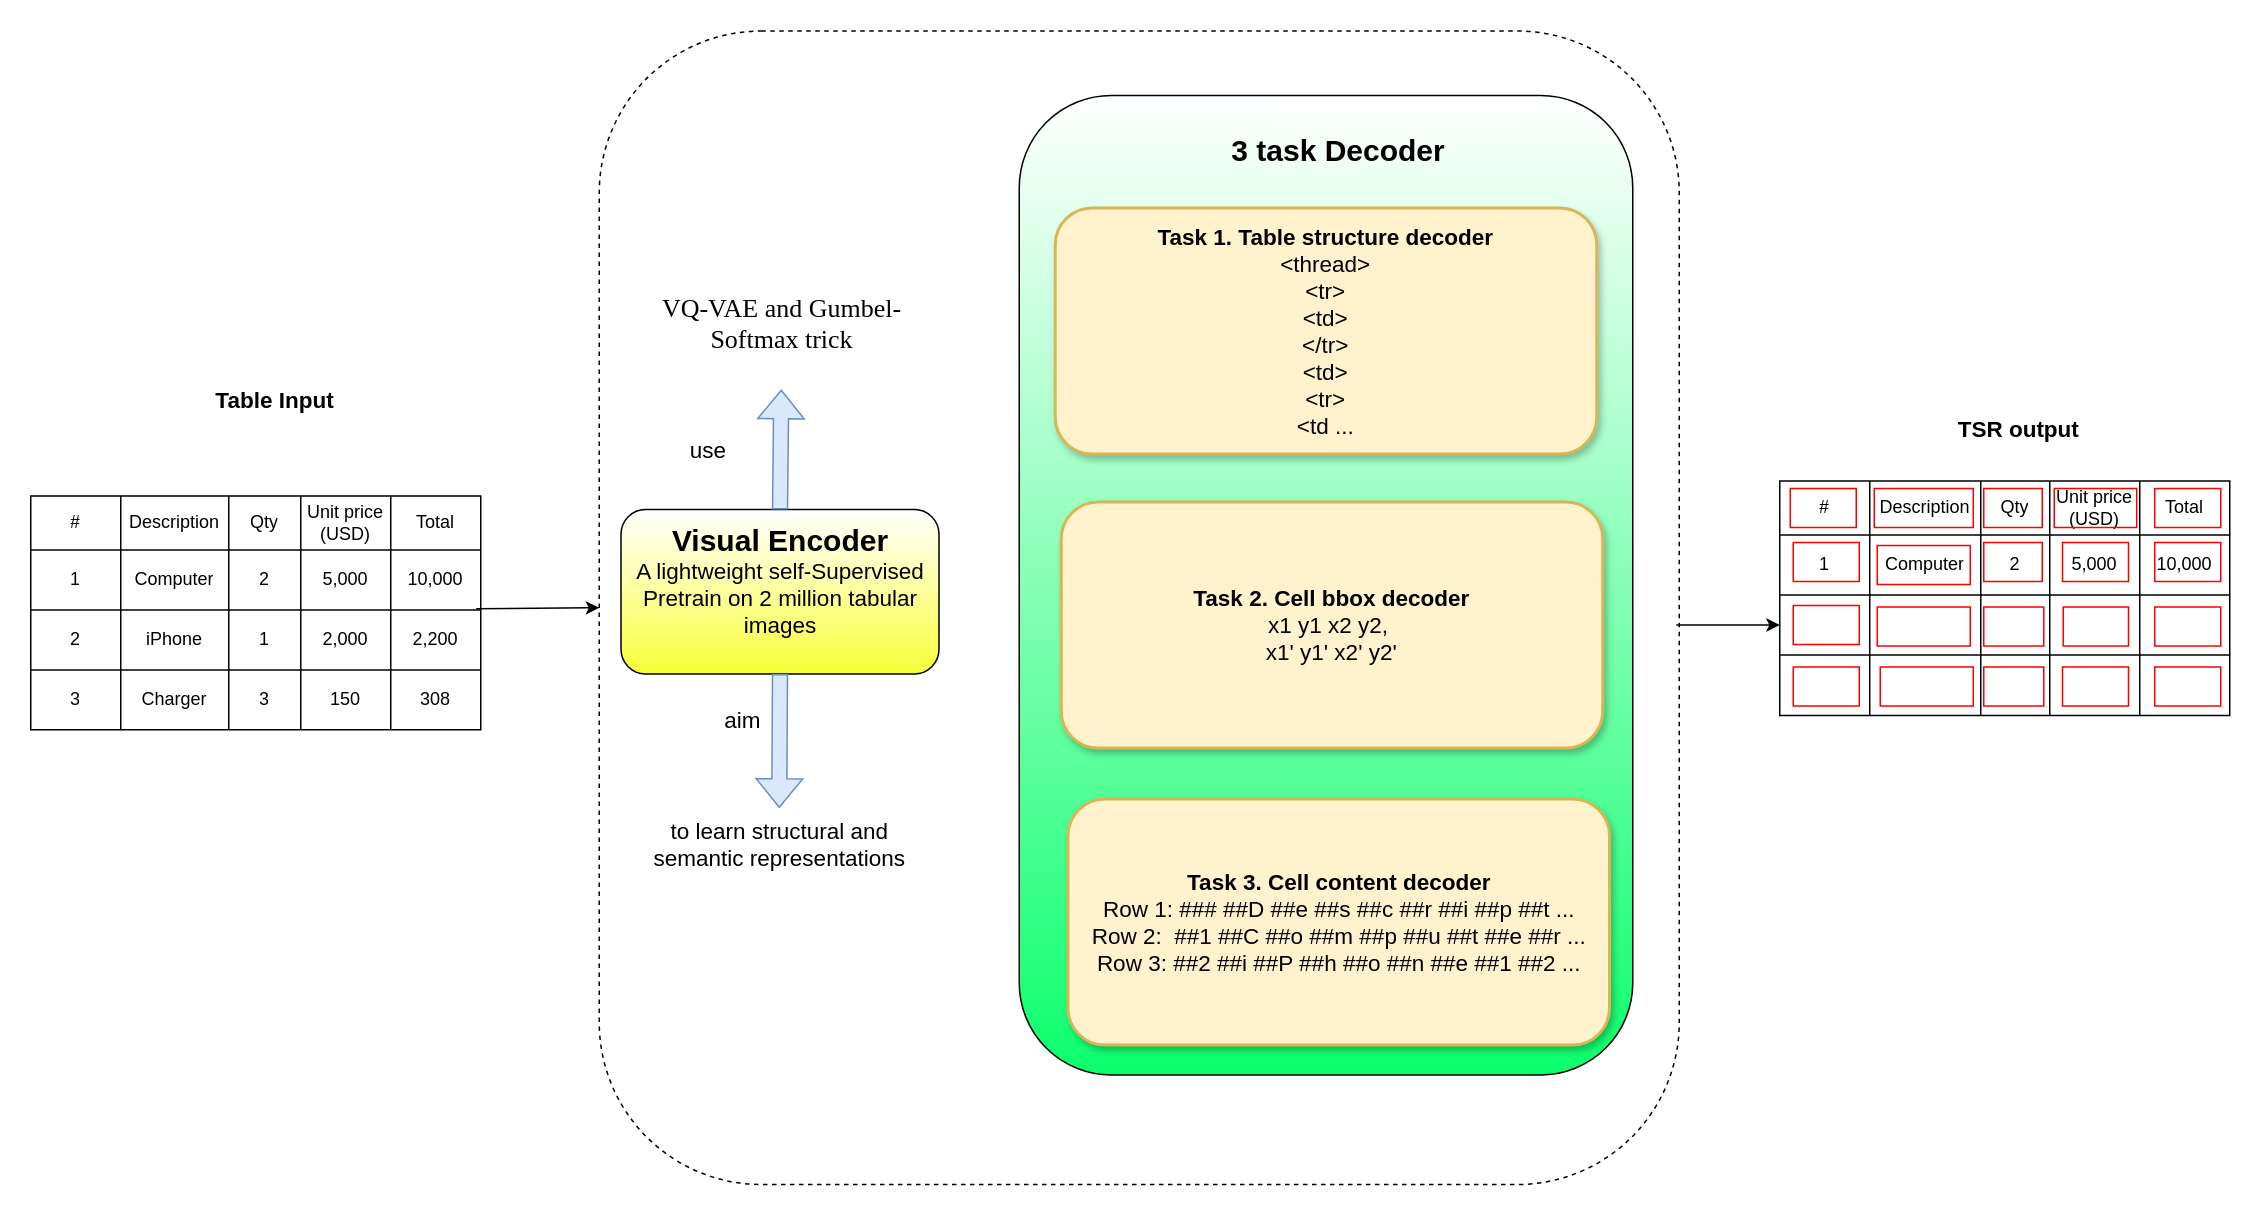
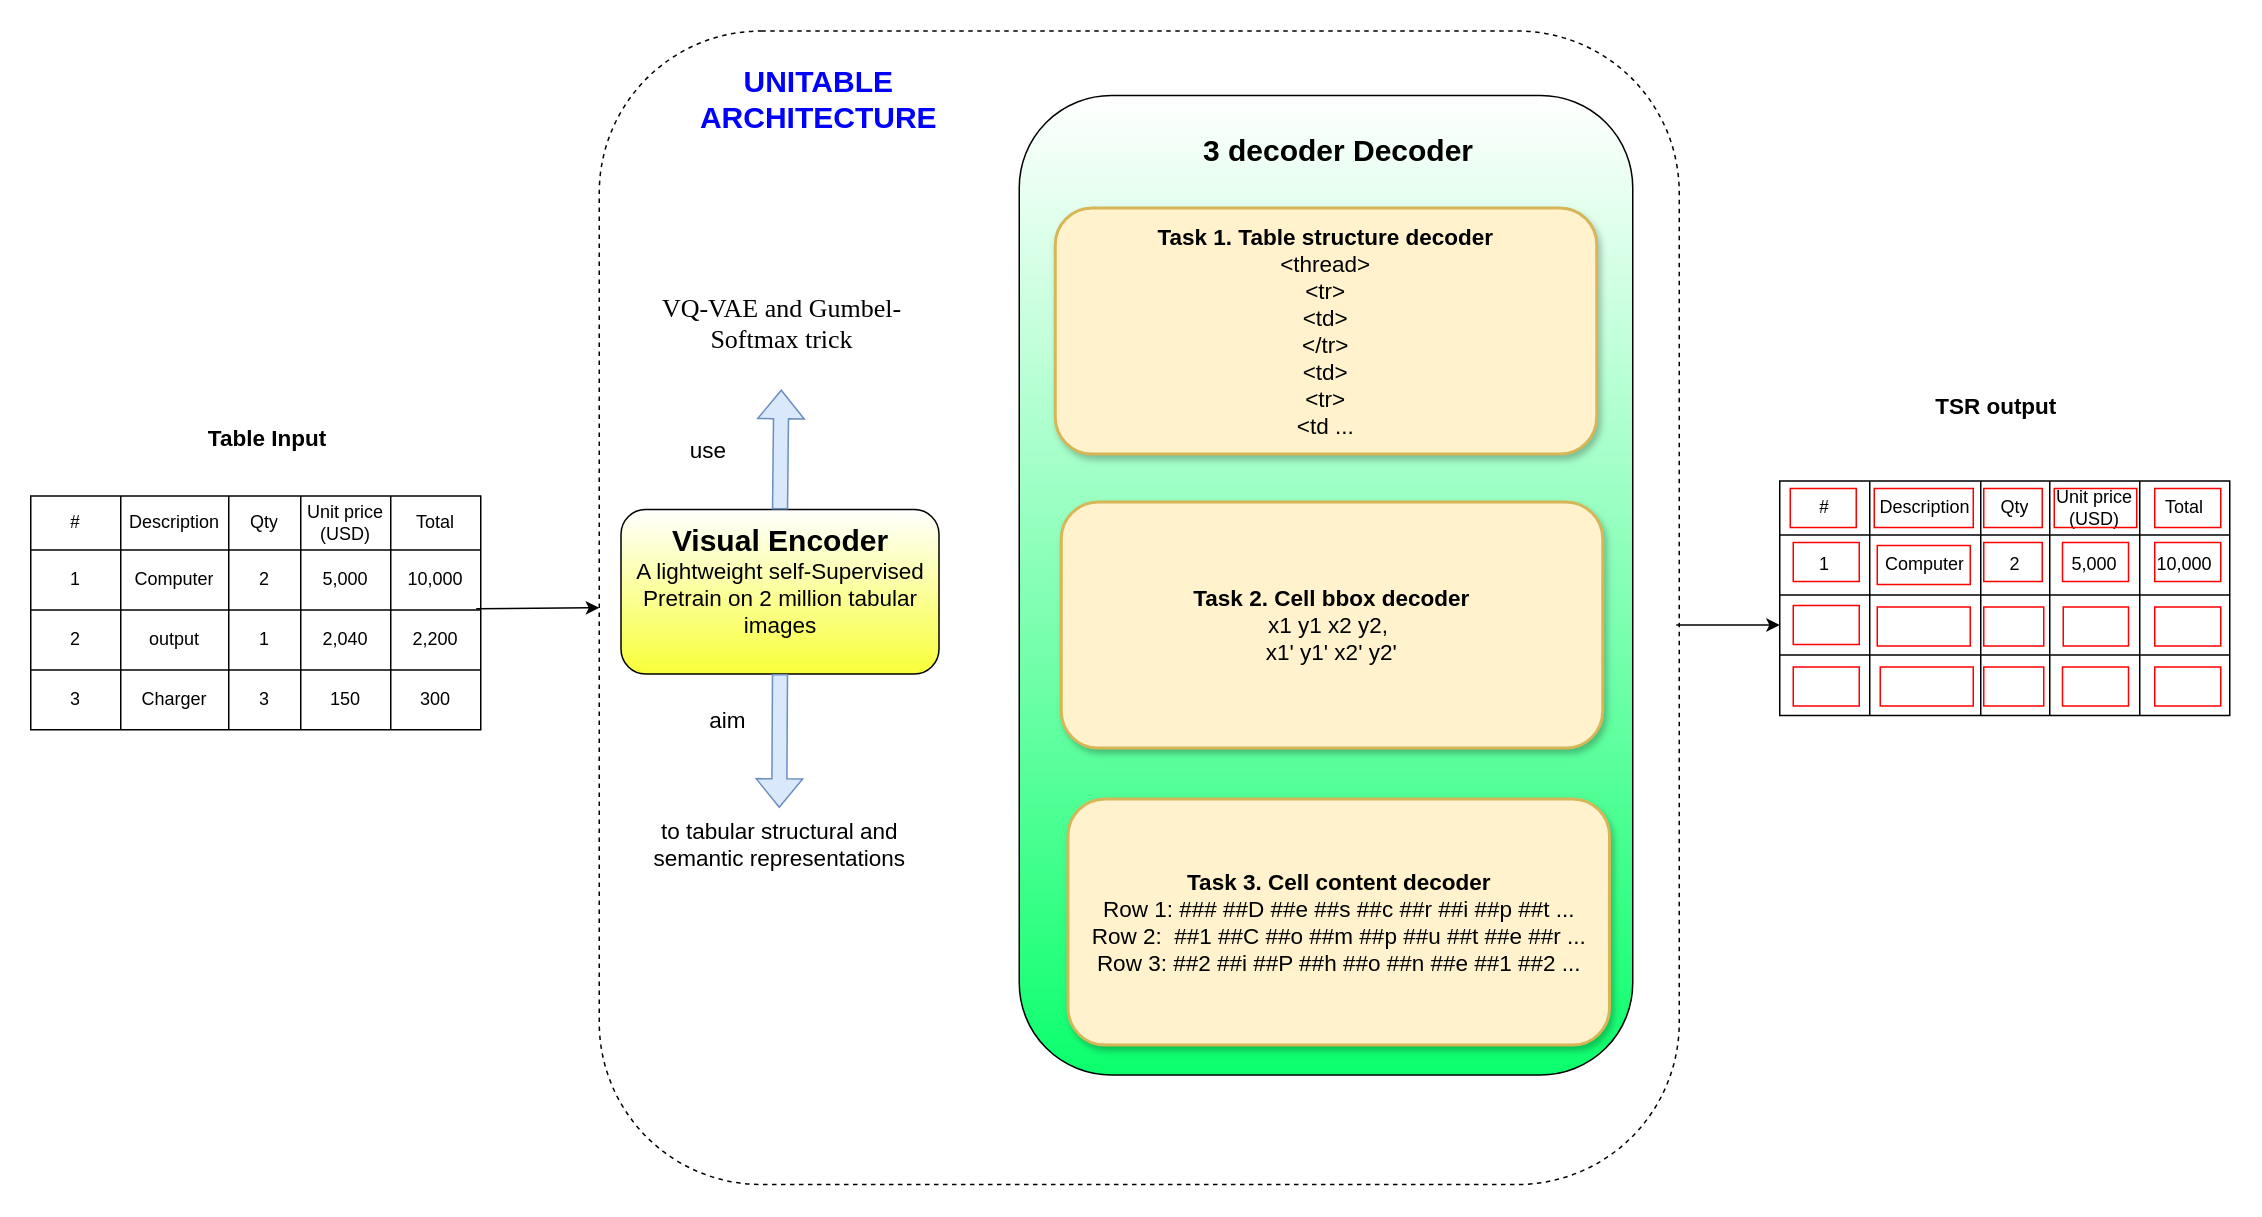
node "UNITABLE ARCHITECTURE": added
node "3 task Decoder": label "3 task Decoder" -> "3 decoder Decoder"
node "Table Input": moved (275, 400) -> (268, 437)
node "TSR output": moved (2019, 428) -> (1997, 406)
node "iPhone": label "iPhone" -> "output"
node "2,000": label "2,000" -> "2,040"
node "308": label "308" -> "300"
node "aim": moved (743, 719) -> (728, 719)
node "to learn structural and semantic representations": label "to learn structural and semantic representations" -> "to tabular structural and semantic representations"
